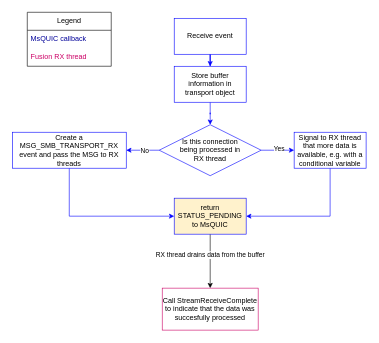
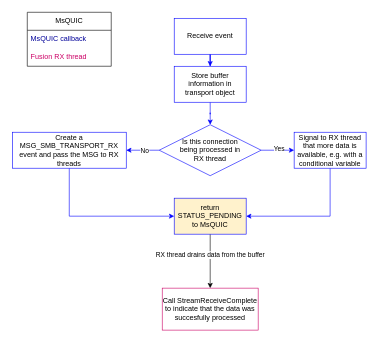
node "Legend": label "Legend" -> "MsQUIC"
